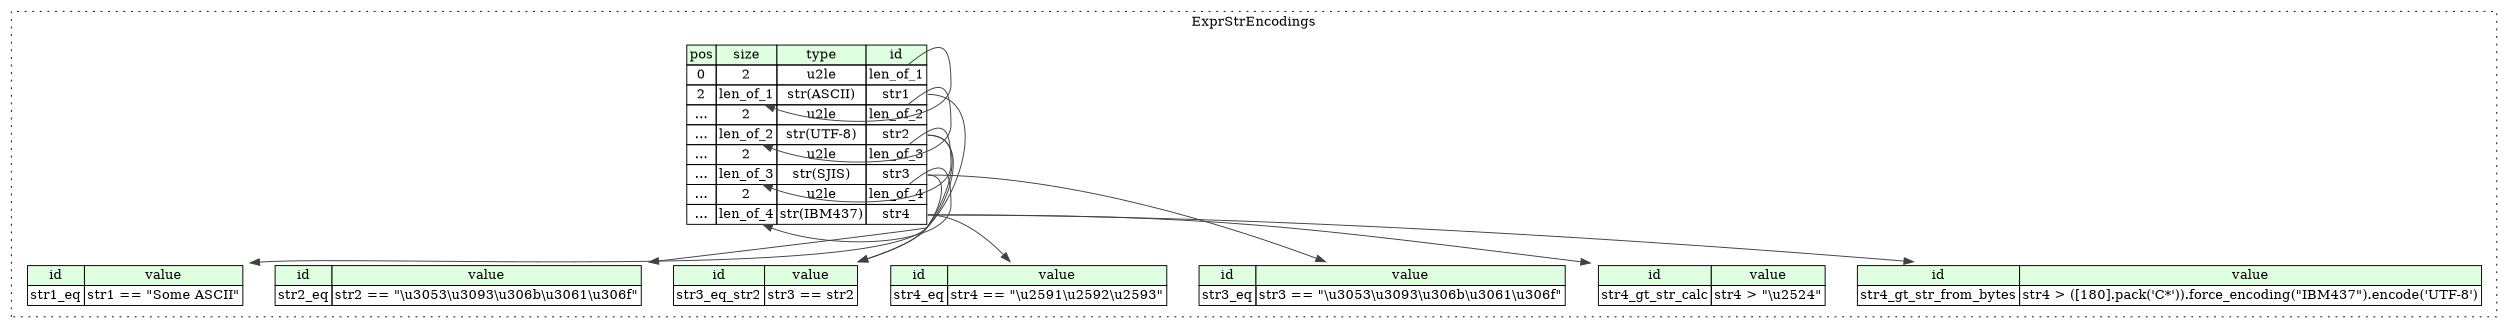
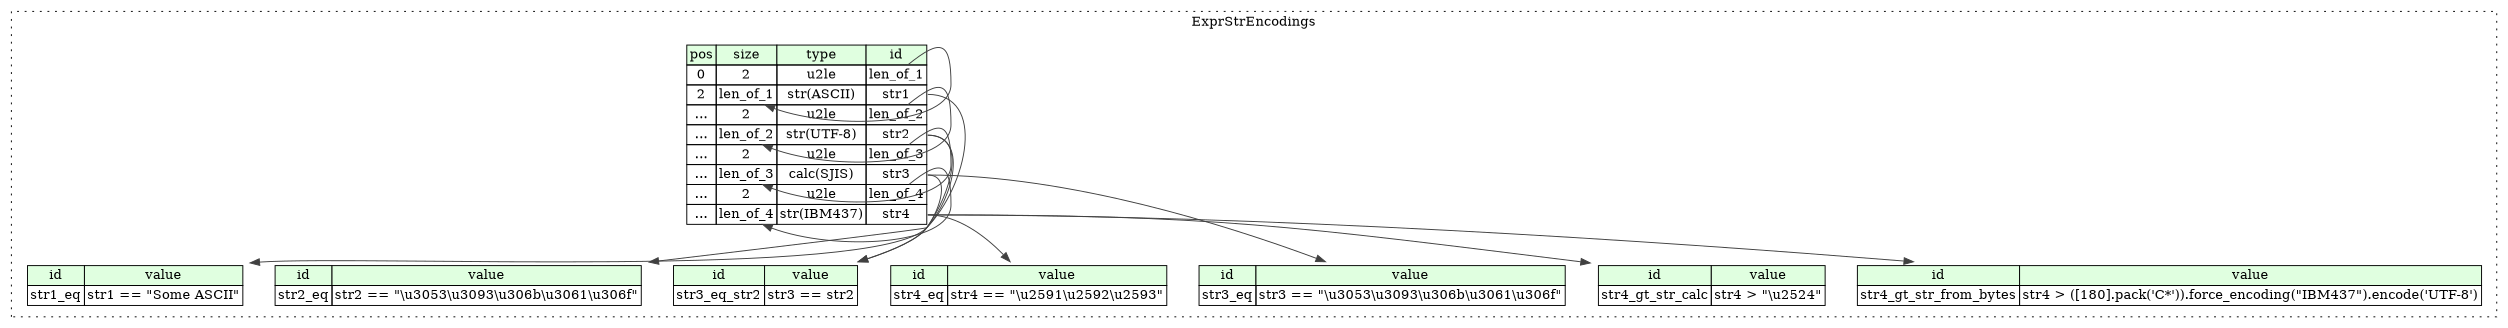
node "pos": text "str(SJIS)" -> "calc(SJIS)"
